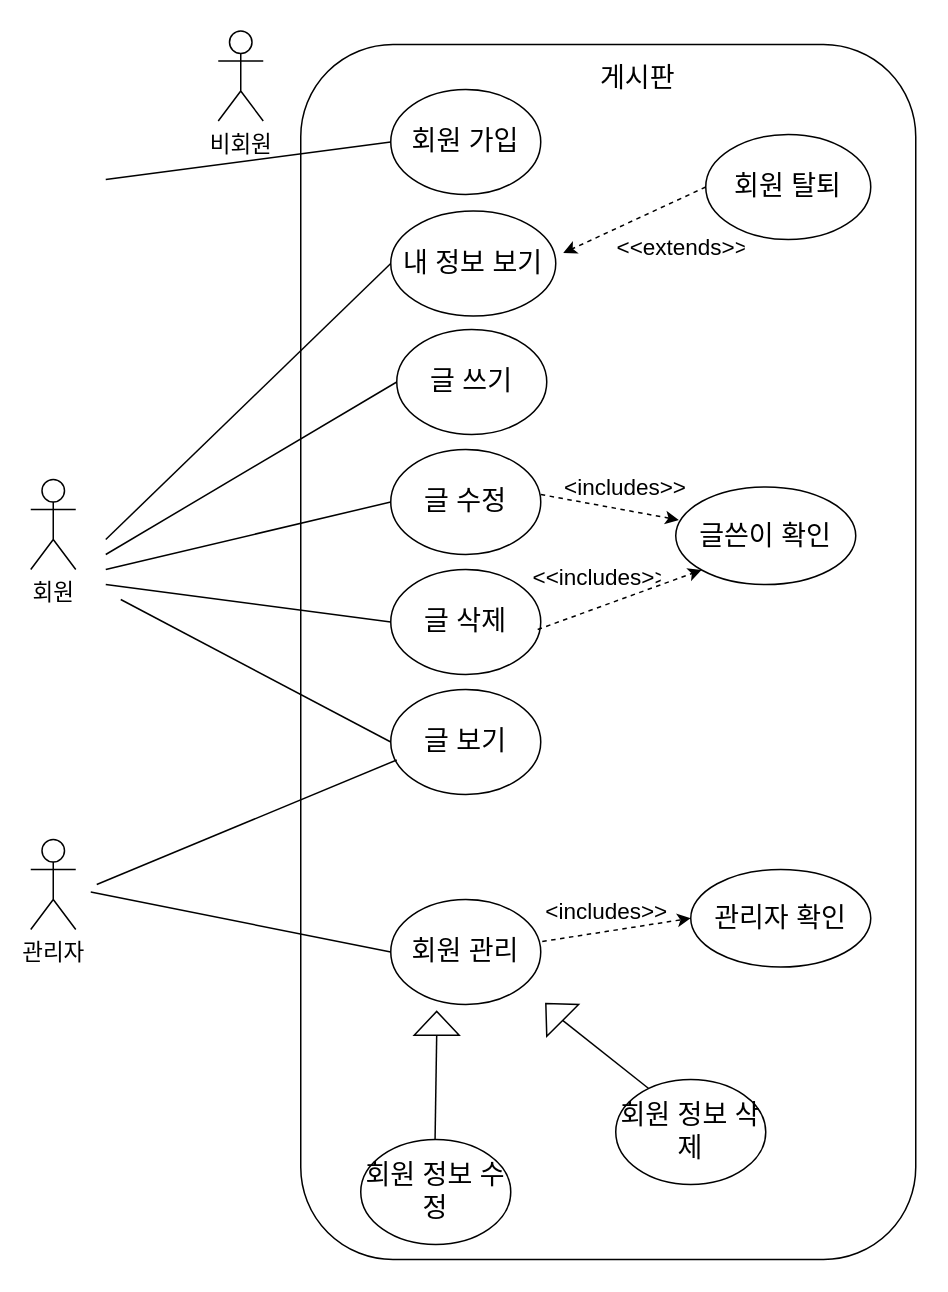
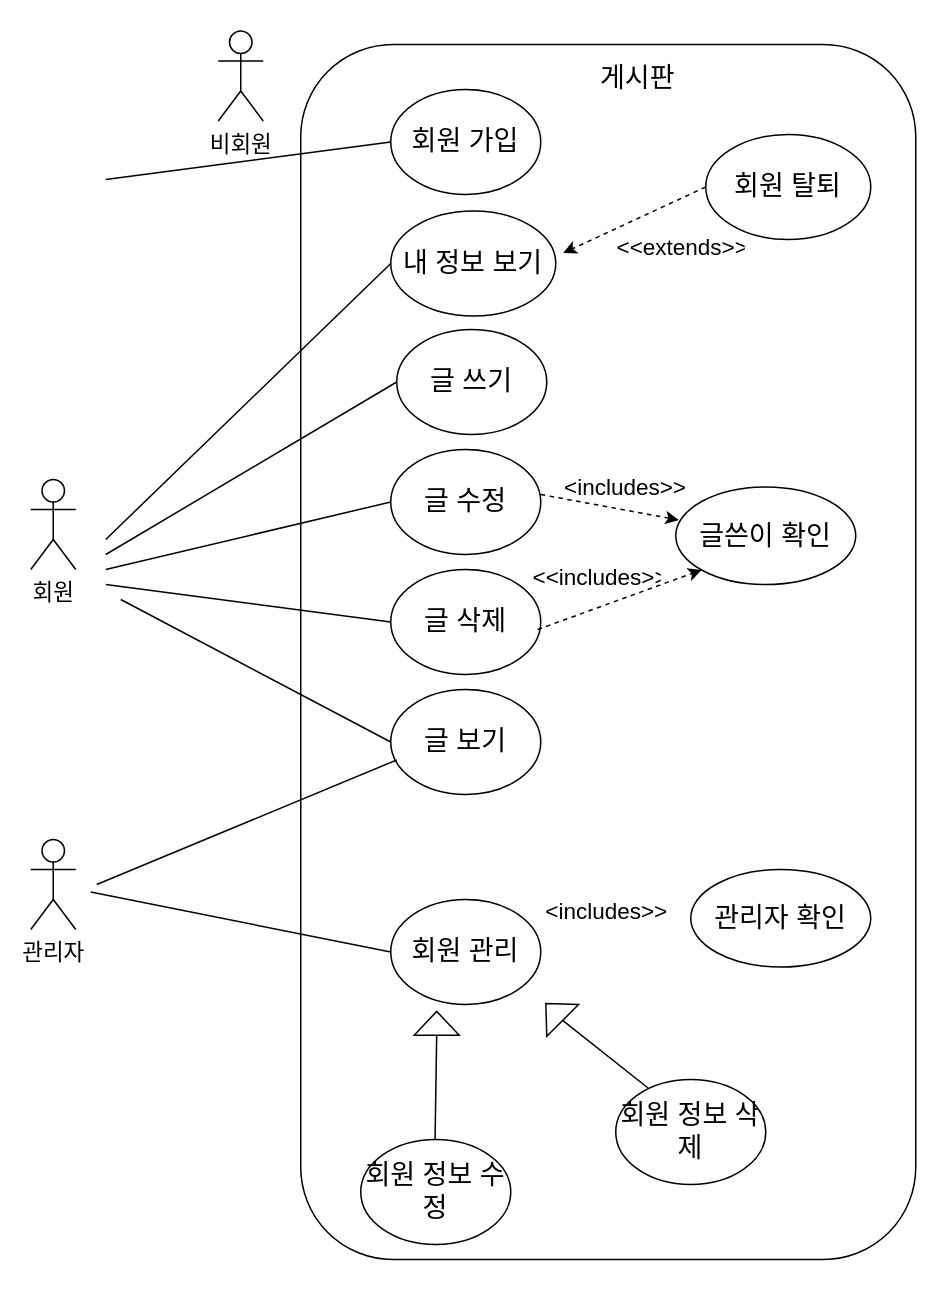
edge "회원 관리" -> "관리자 확인": removed
